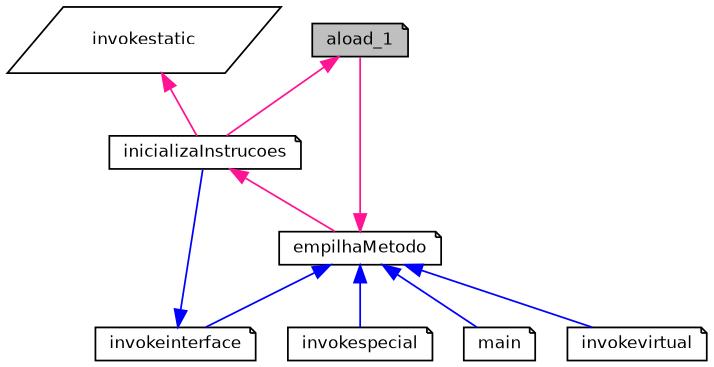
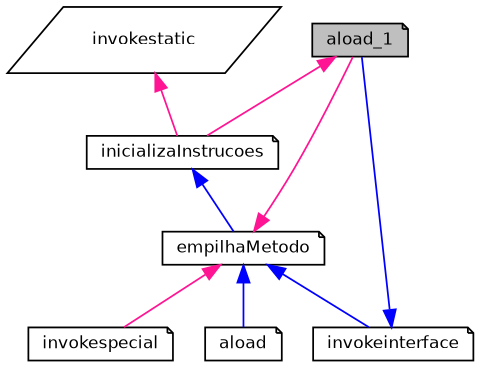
edge "empilhaMetodo" -> "inicializaInstrucoes": color deeppink -> blue
edge "inicializaInstrucoes" -> "invokeinterface": now "aload_1" -> "invokeinterface"
edge "invokespecial" -> "empilhaMetodo": color blue -> deeppink
node "main": label "main" -> "aload"
node "invokevirtual": removed
